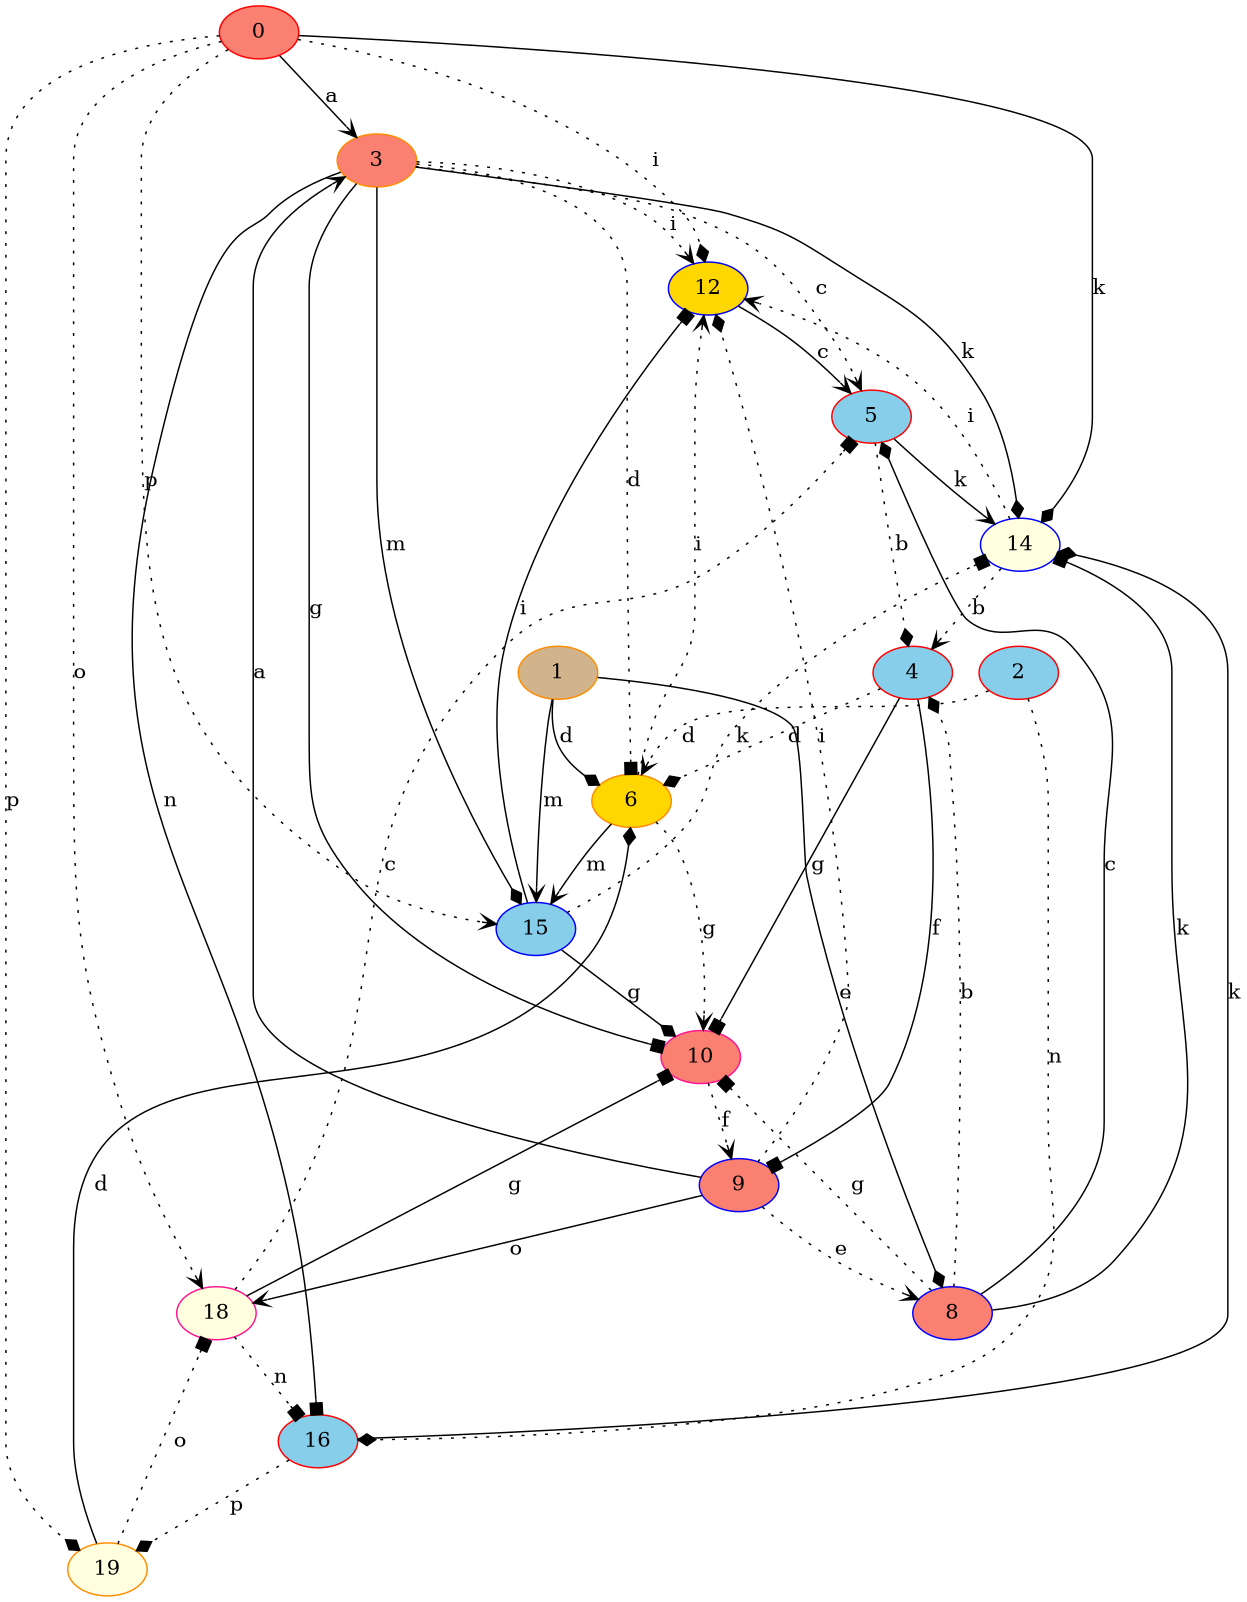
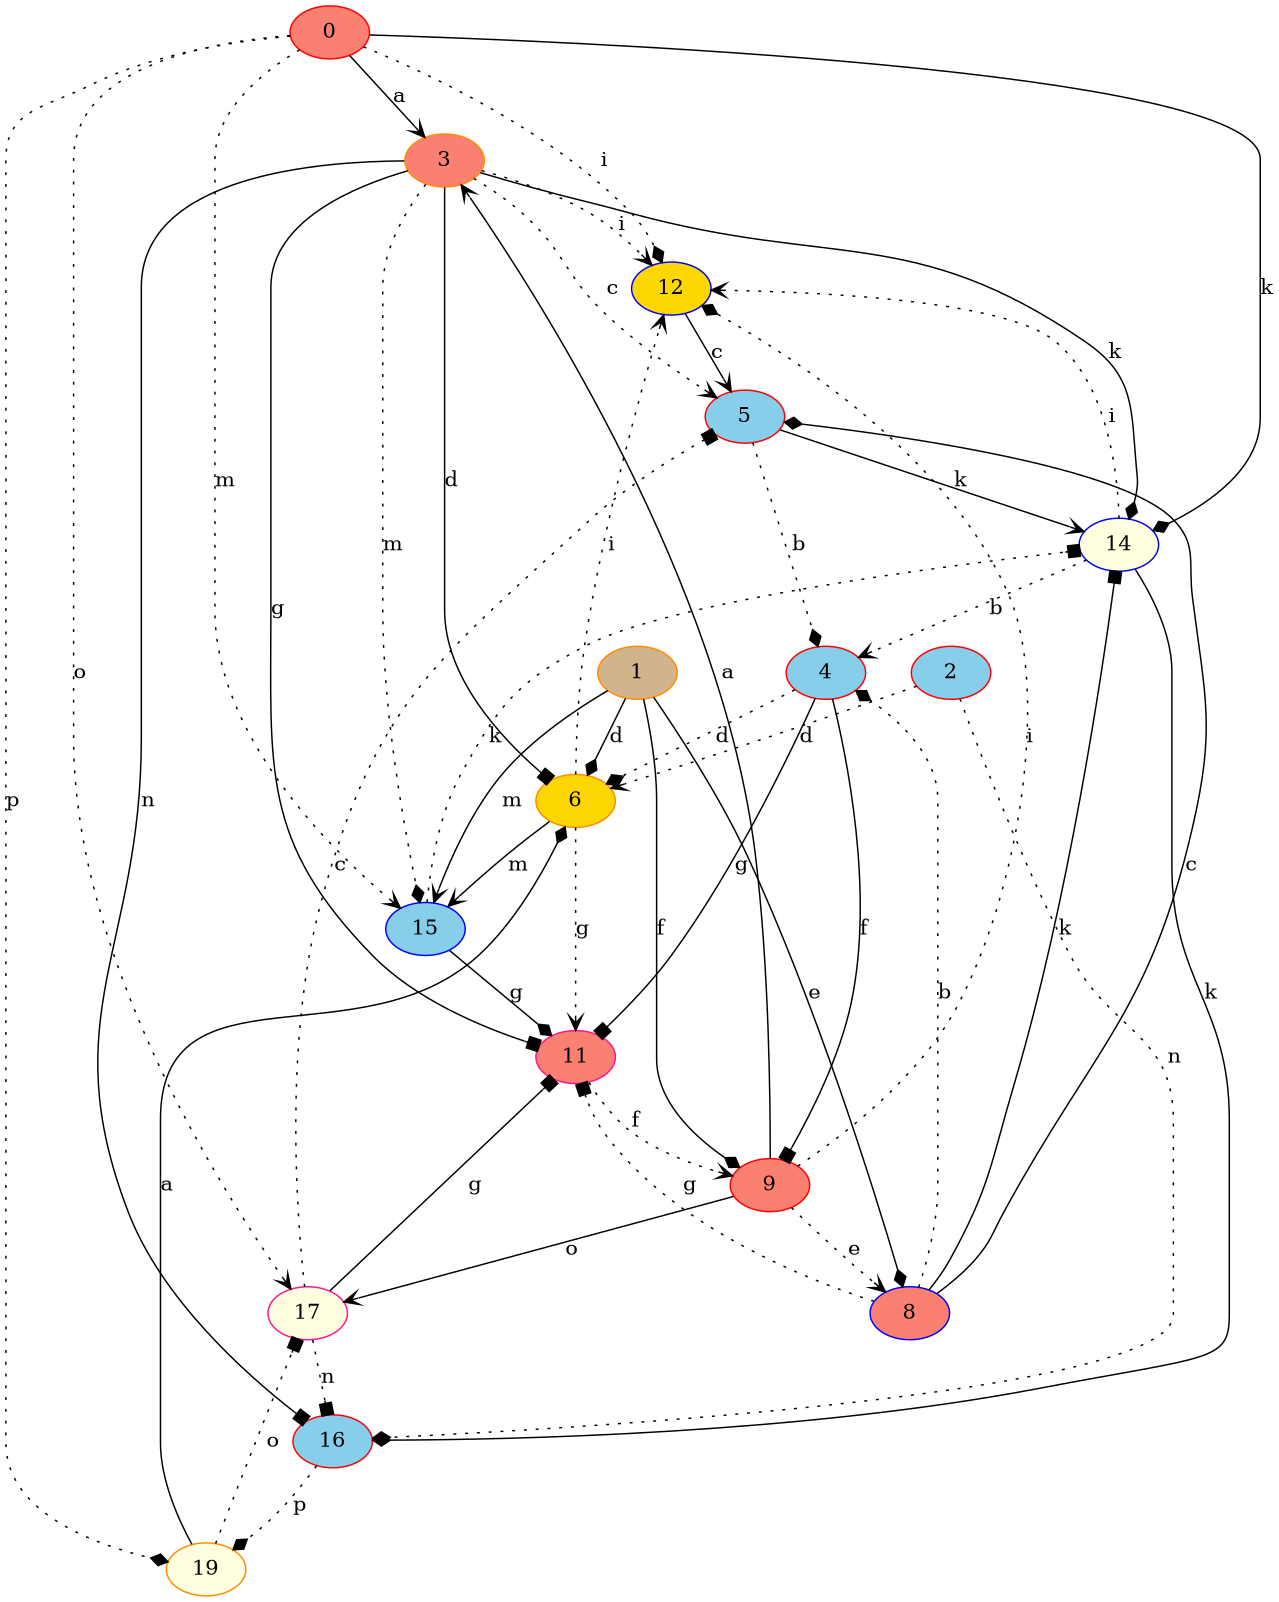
edge "3" -> "6": style dotted -> solid
edge "0" -> "15": label "p" -> "m"
edge "3" -> "15": style solid -> dotted
edge "15" -> "12": removed, label "i"
edge "1" -> "9": added, label "f"
node "10": label "10" -> "11"
edge "19" -> "6": label "d" -> "a"
node "9": color blue -> red
node "18": label "18" -> "17"
edge "16" -> "14": reversed
